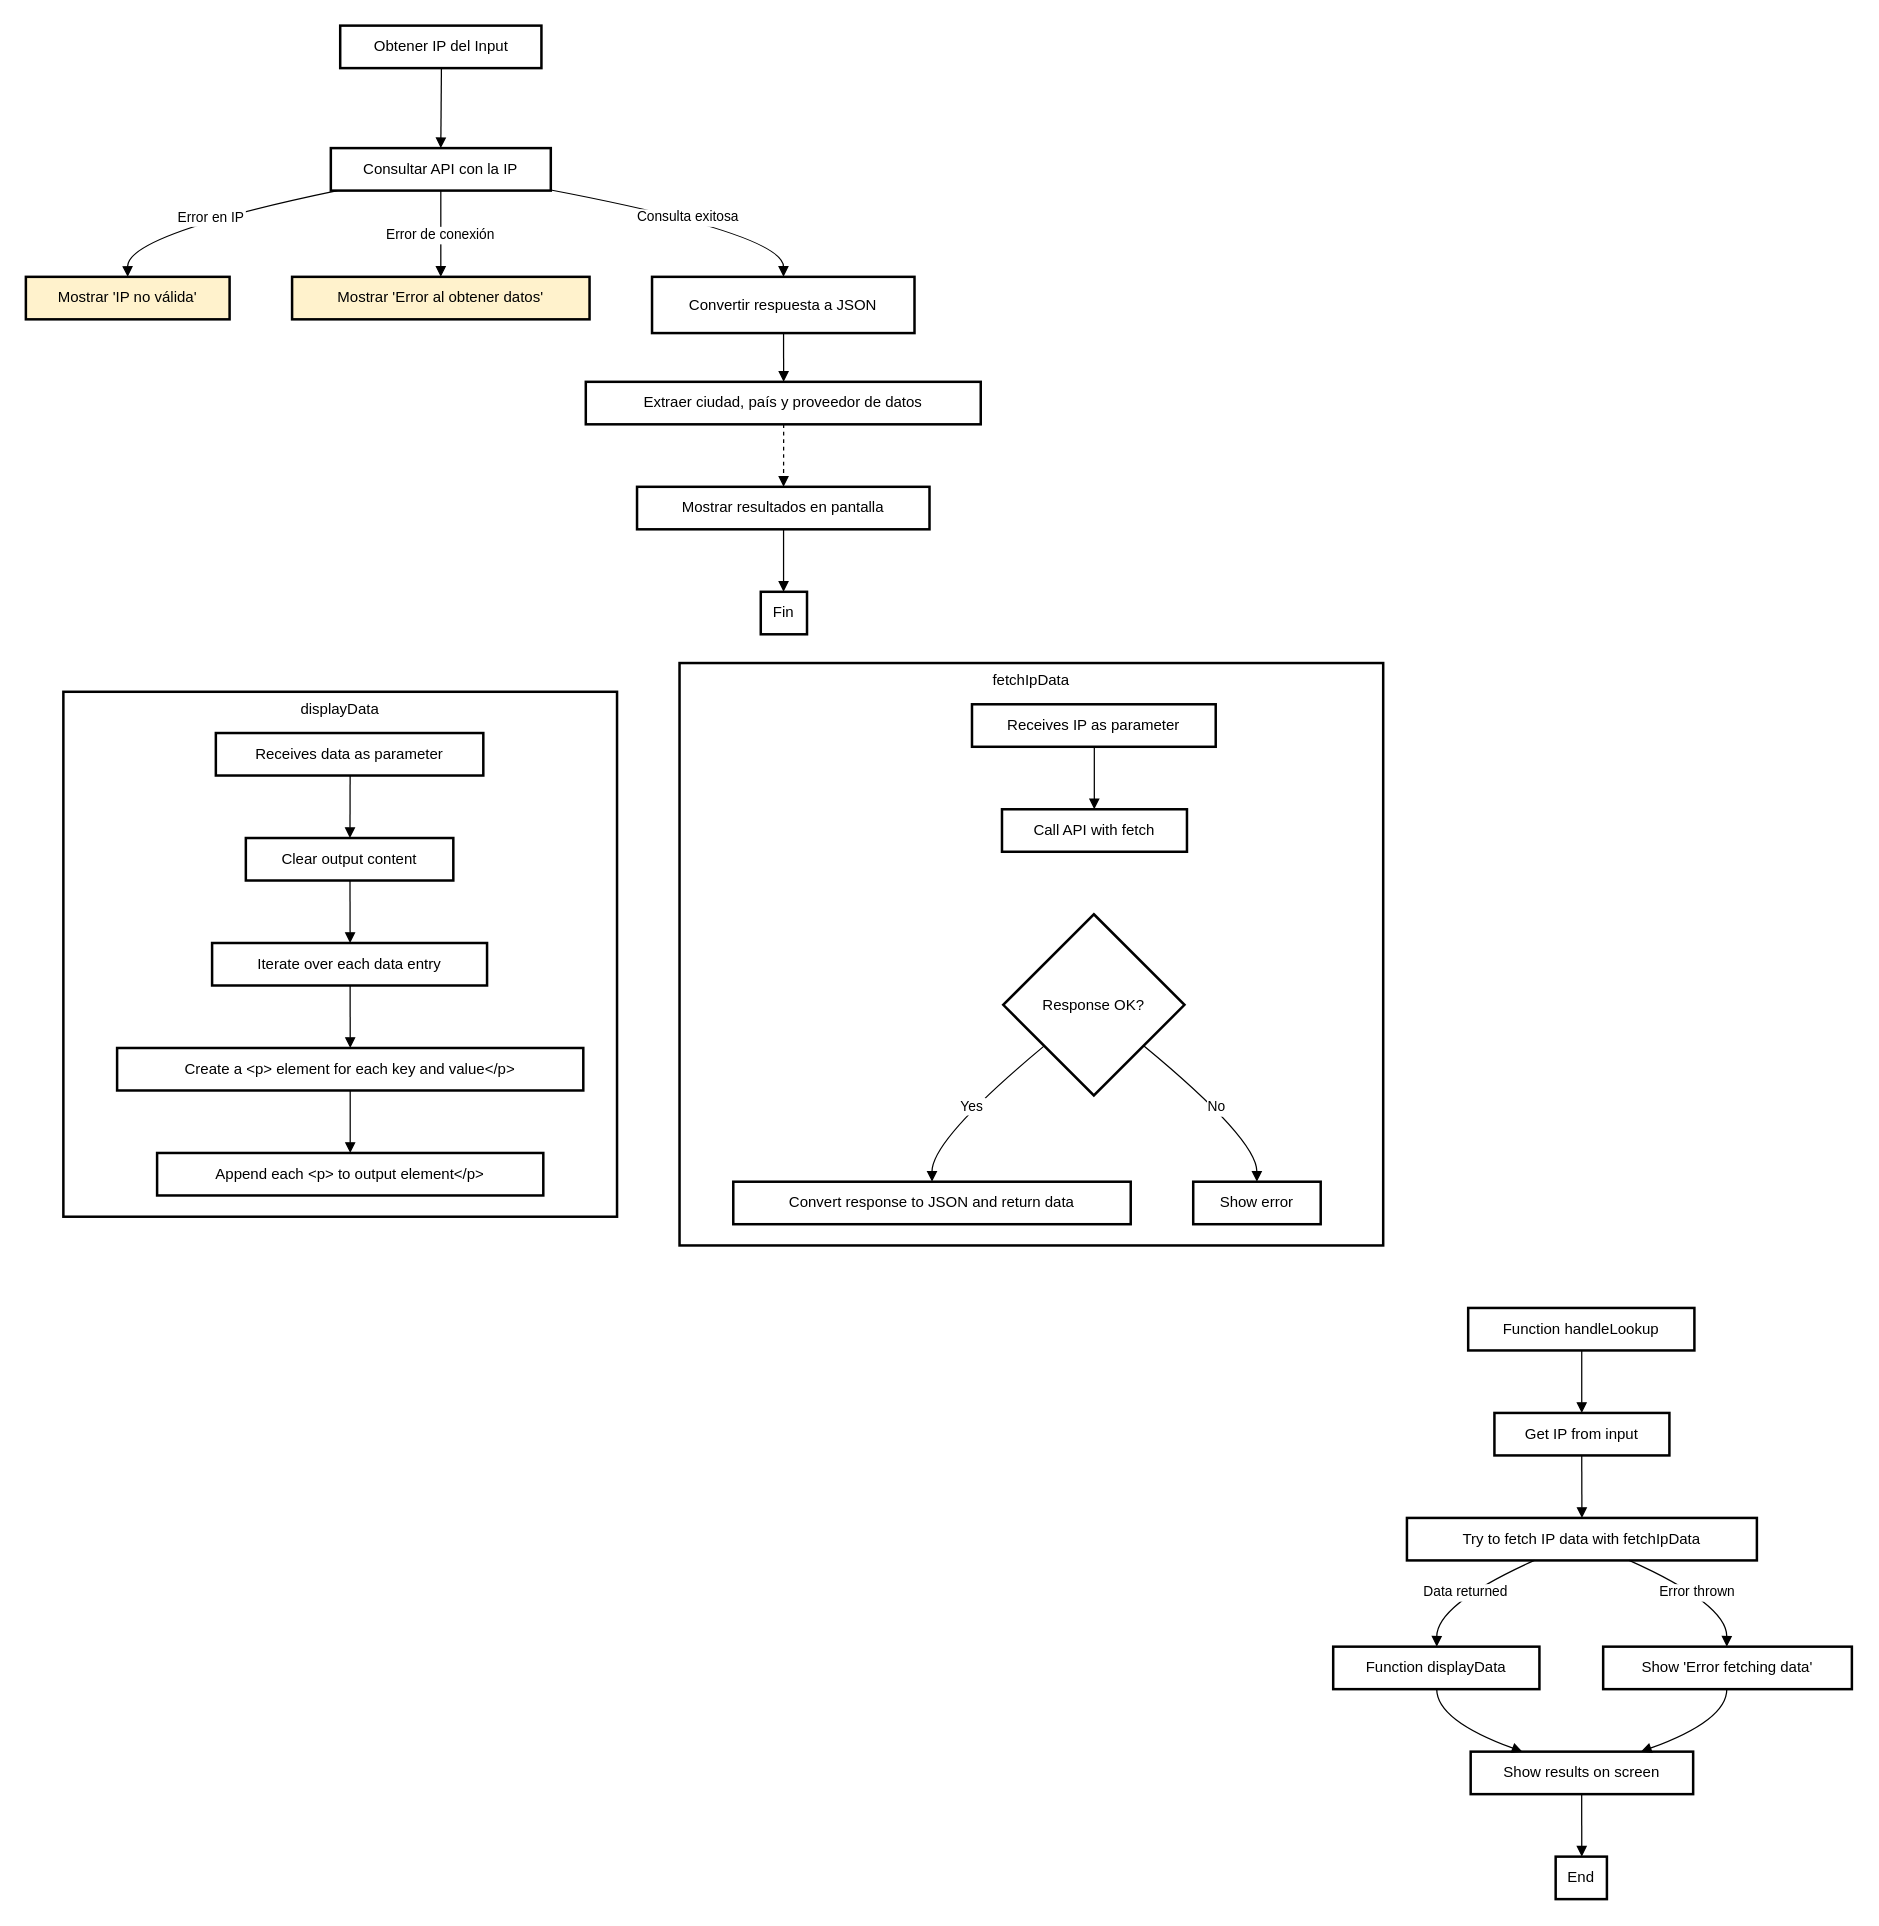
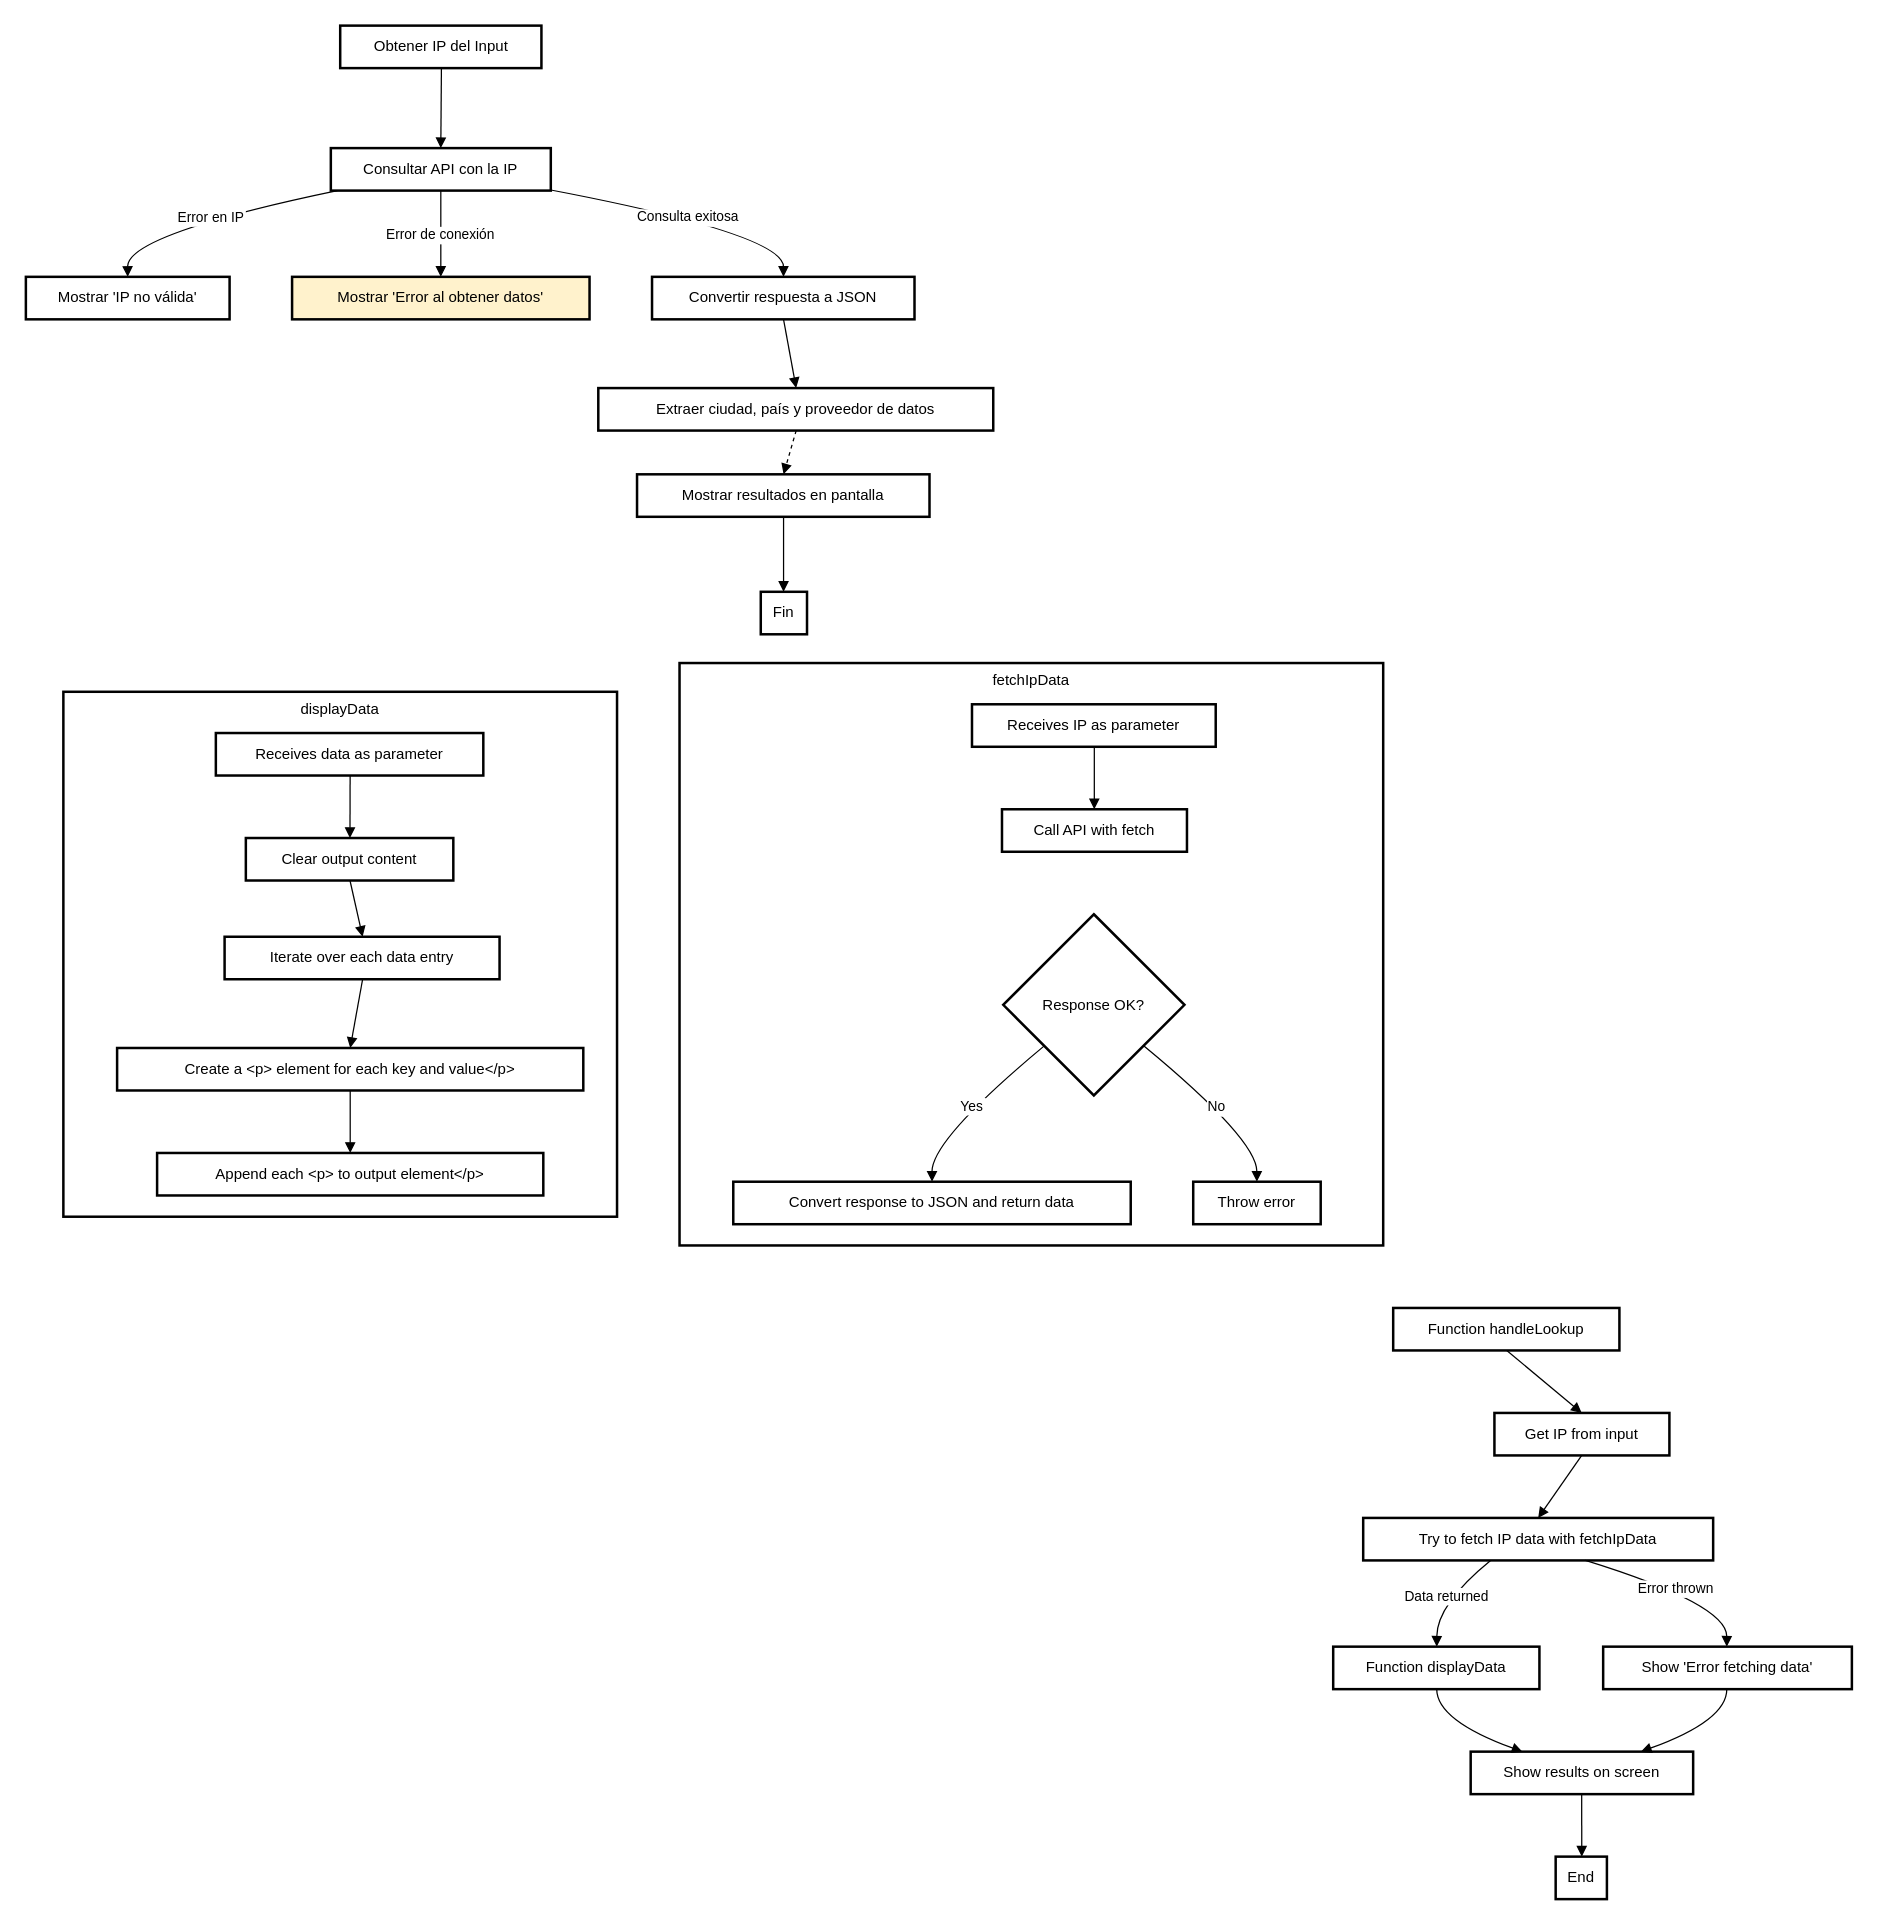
node "Mostrar 'IP no válida'": fillcolor #fff2cc -> #ffffff
node "Convertir respuesta a JSON": size 263x56 -> 263x43
node "Extraer ciudad, país y proveedor de datos": moved (783, 403) -> (796, 409)
node "Mostrar resultados en pantalla": moved (783, 508) -> (783, 496)
node "Iterate over each data entry": moved (349, 964) -> (362, 958)
node "Show error": label "Show error" -> "Throw error"
node "Function handleLookup": moved (1581, 1329) -> (1506, 1329)
node "Try to fetch IP data with fetchIpData": moved (1582, 1539) -> (1538, 1539)
